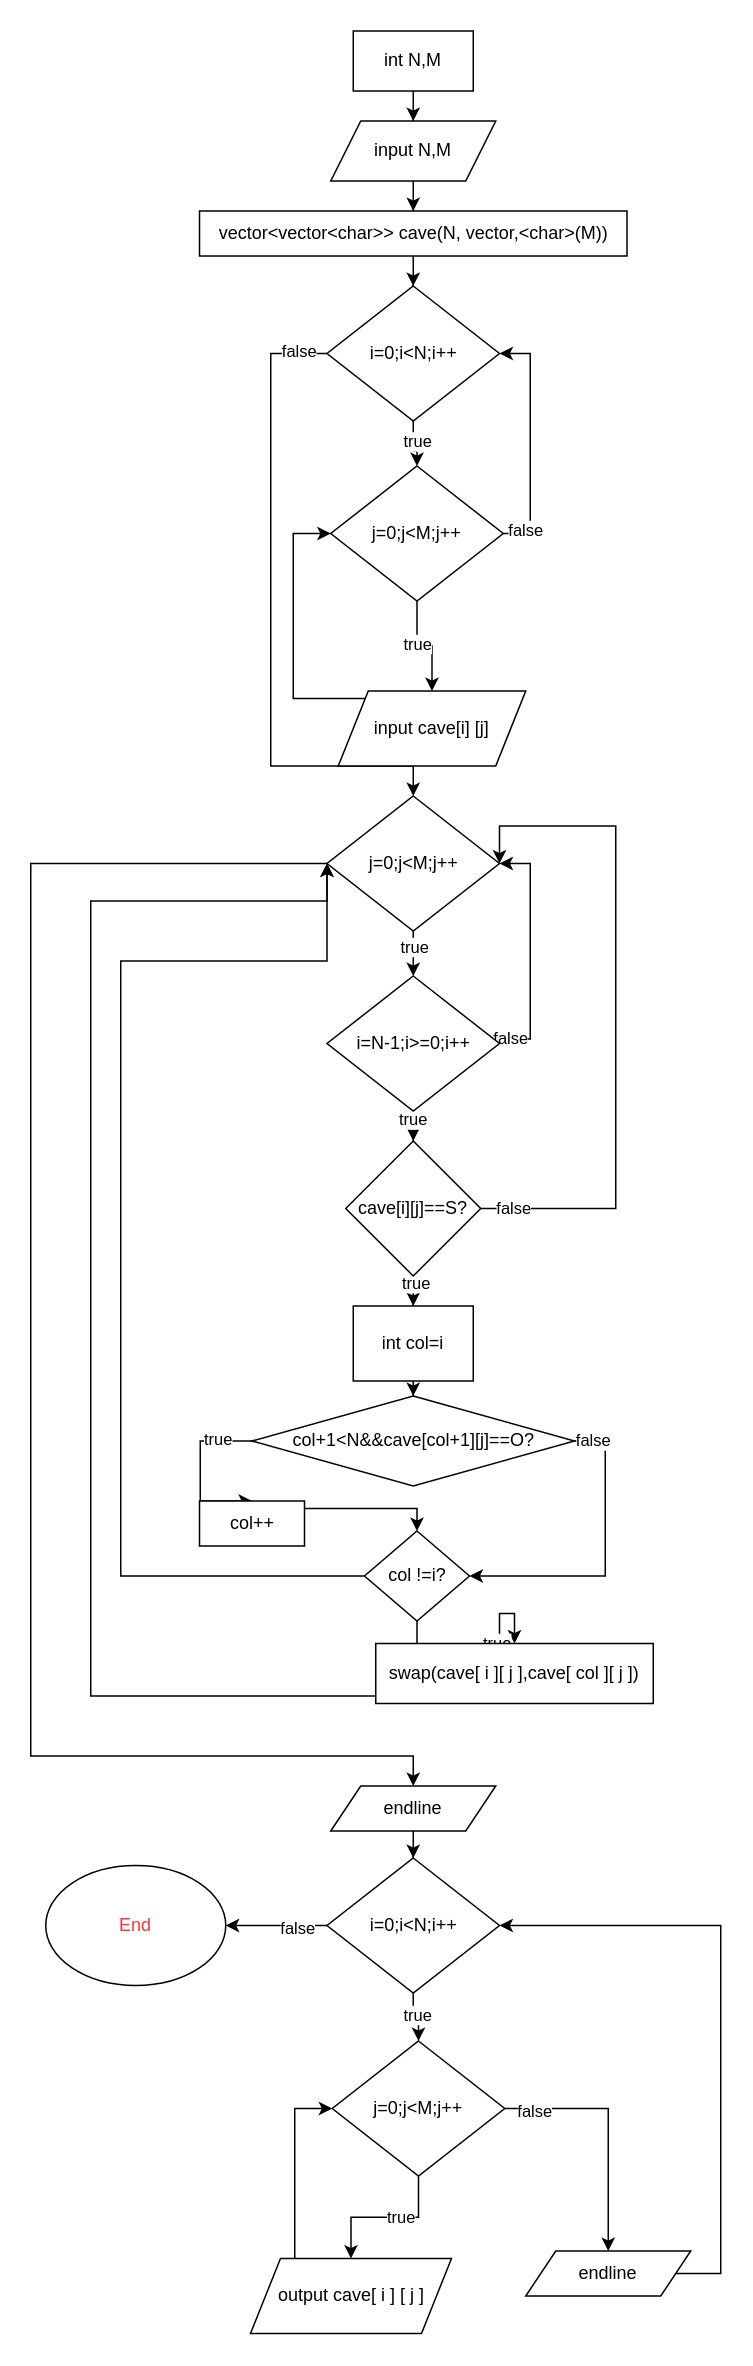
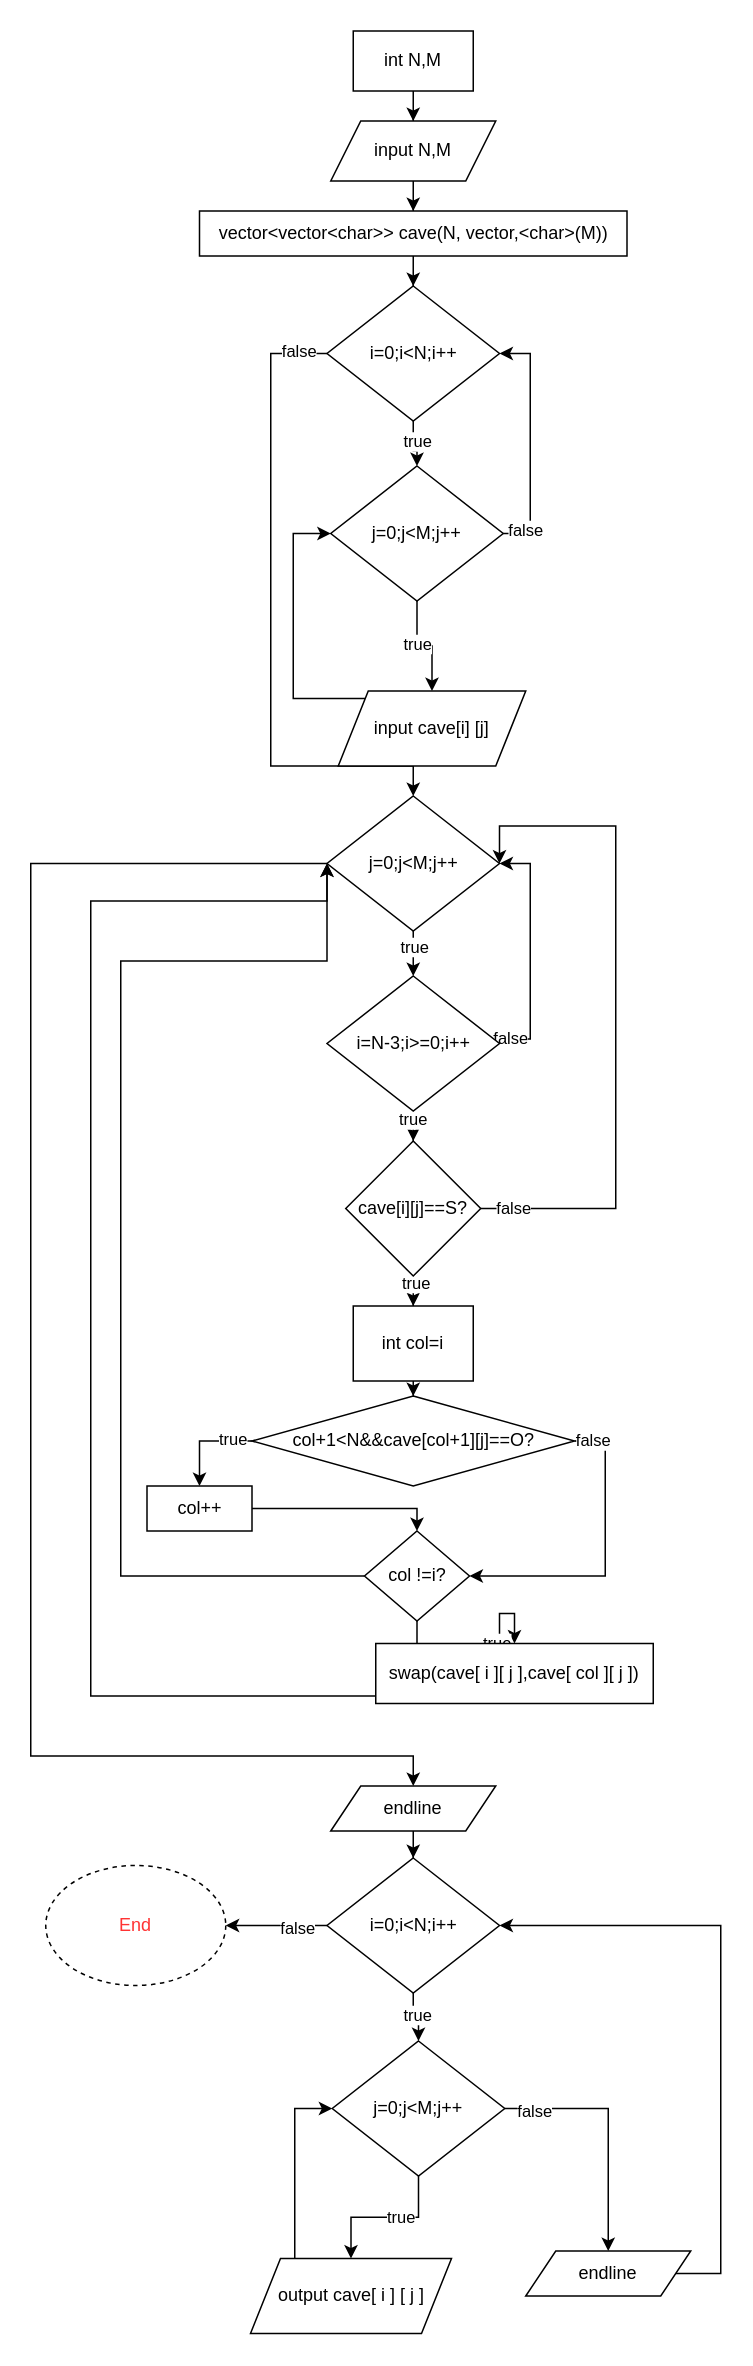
node "i=N-1;i>=0;i++": label "i=N-1;i>=0;i++" -> "i=N-3;i>=0;i++"
node "col++": moved (252, 1523) -> (200, 1508)
node "End": style solid -> dashed
